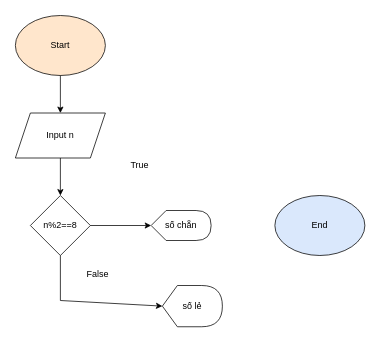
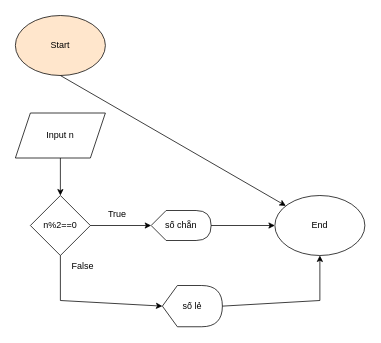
edge "Start" -> "Input n": now "Start" -> "End"
node "True": moved (140, 165) -> (117, 214)
node "n%2==8": label "n%2==8" -> "n%2==0"
edge "số chẵn" -> "End": added
node "End": fillcolor #dae8fc -> #ffffff
node "False": moved (98, 274) -> (83, 267)
edge "số lẻ" -> "End": added
